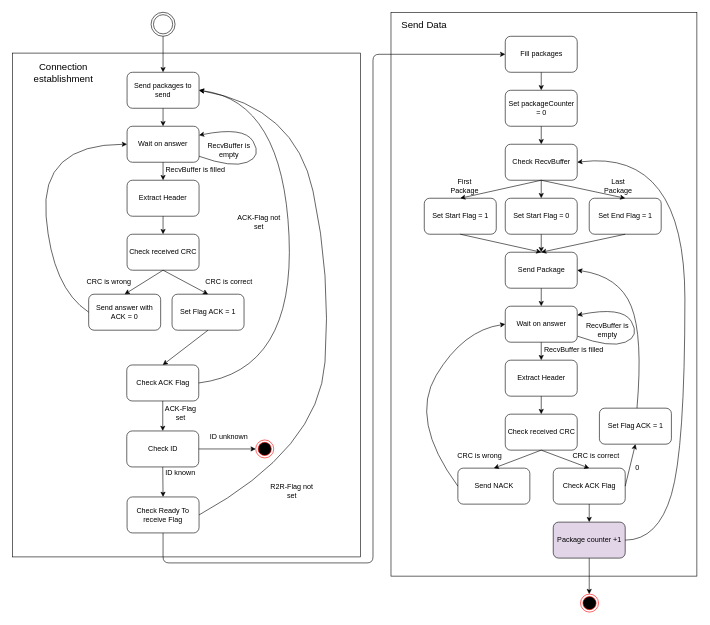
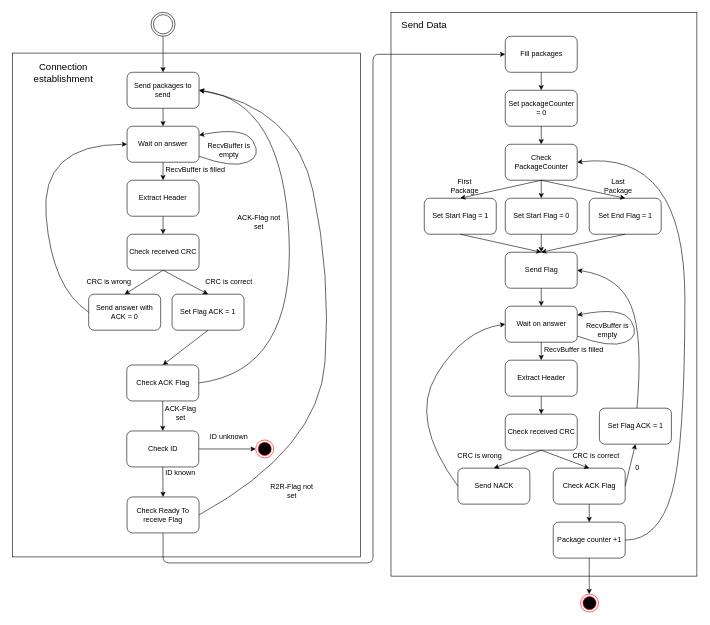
node "Check RecvBuffer": label "Check RecvBuffer" -> "Check PackageCounter"
node "Send Package": label "Send Package" -> "Send Flag"
node "Package counter +1": fillcolor #e1d5e7 -> #ffffff
